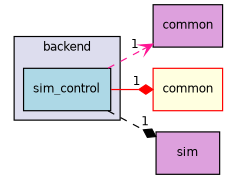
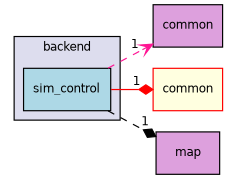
node "sim": label "sim" -> "map"
